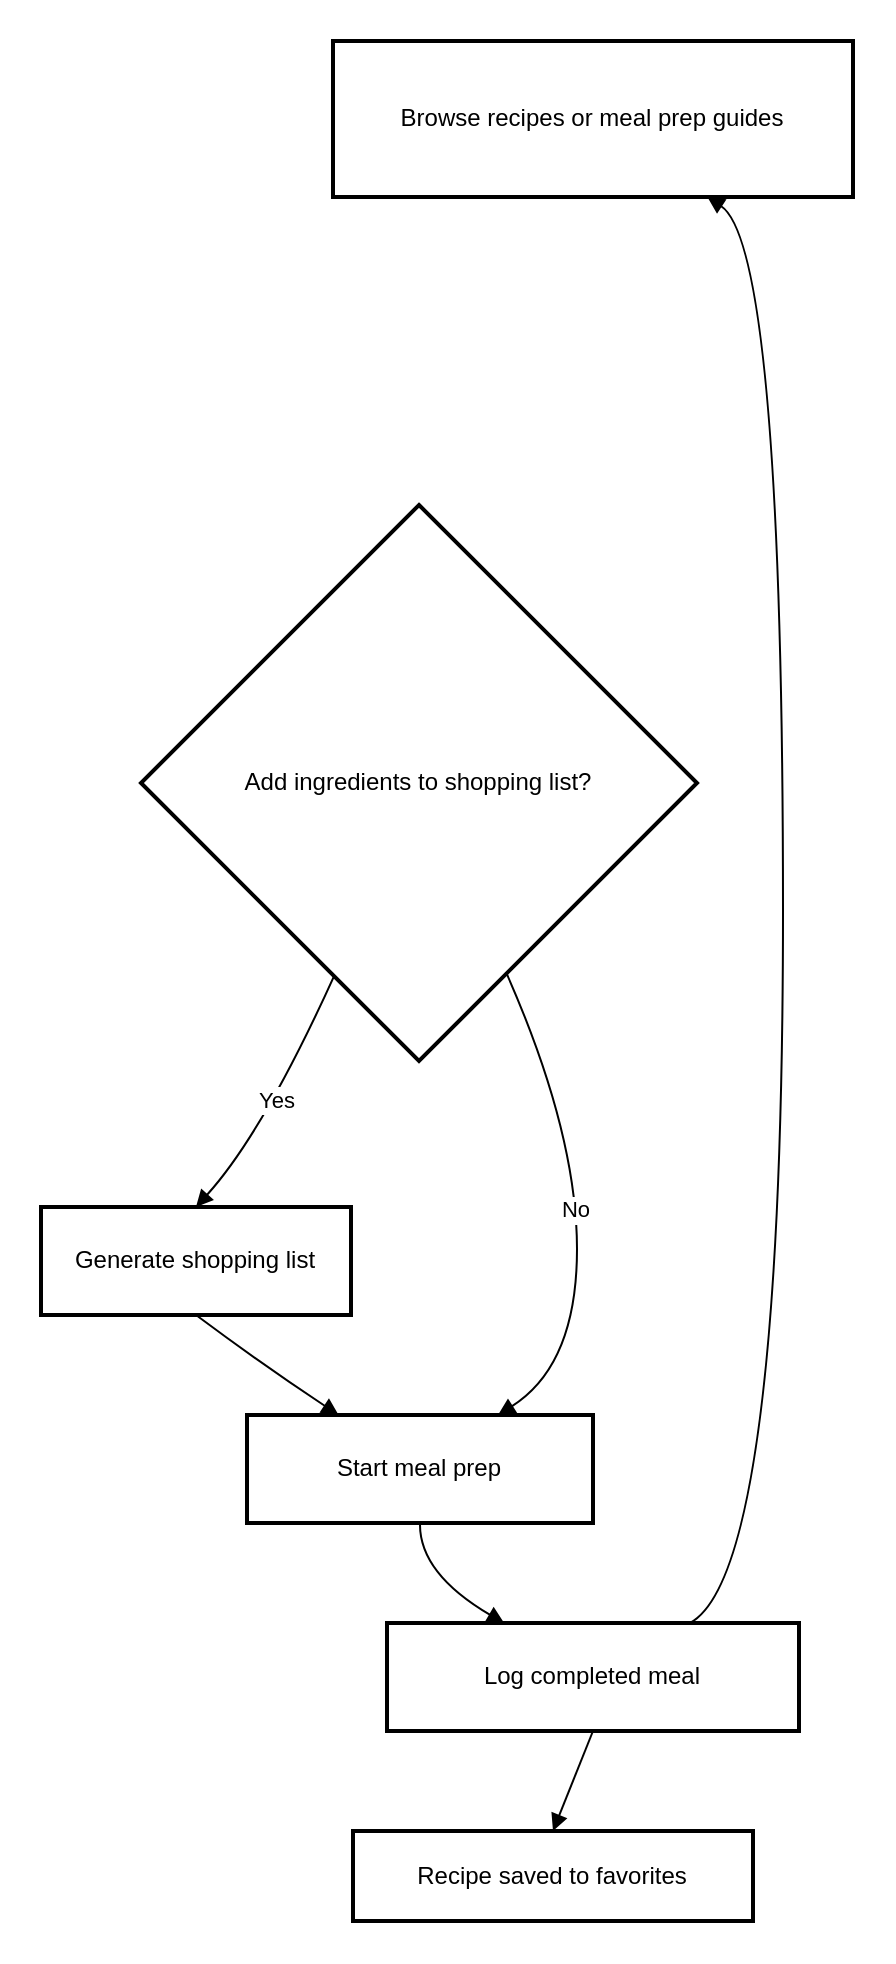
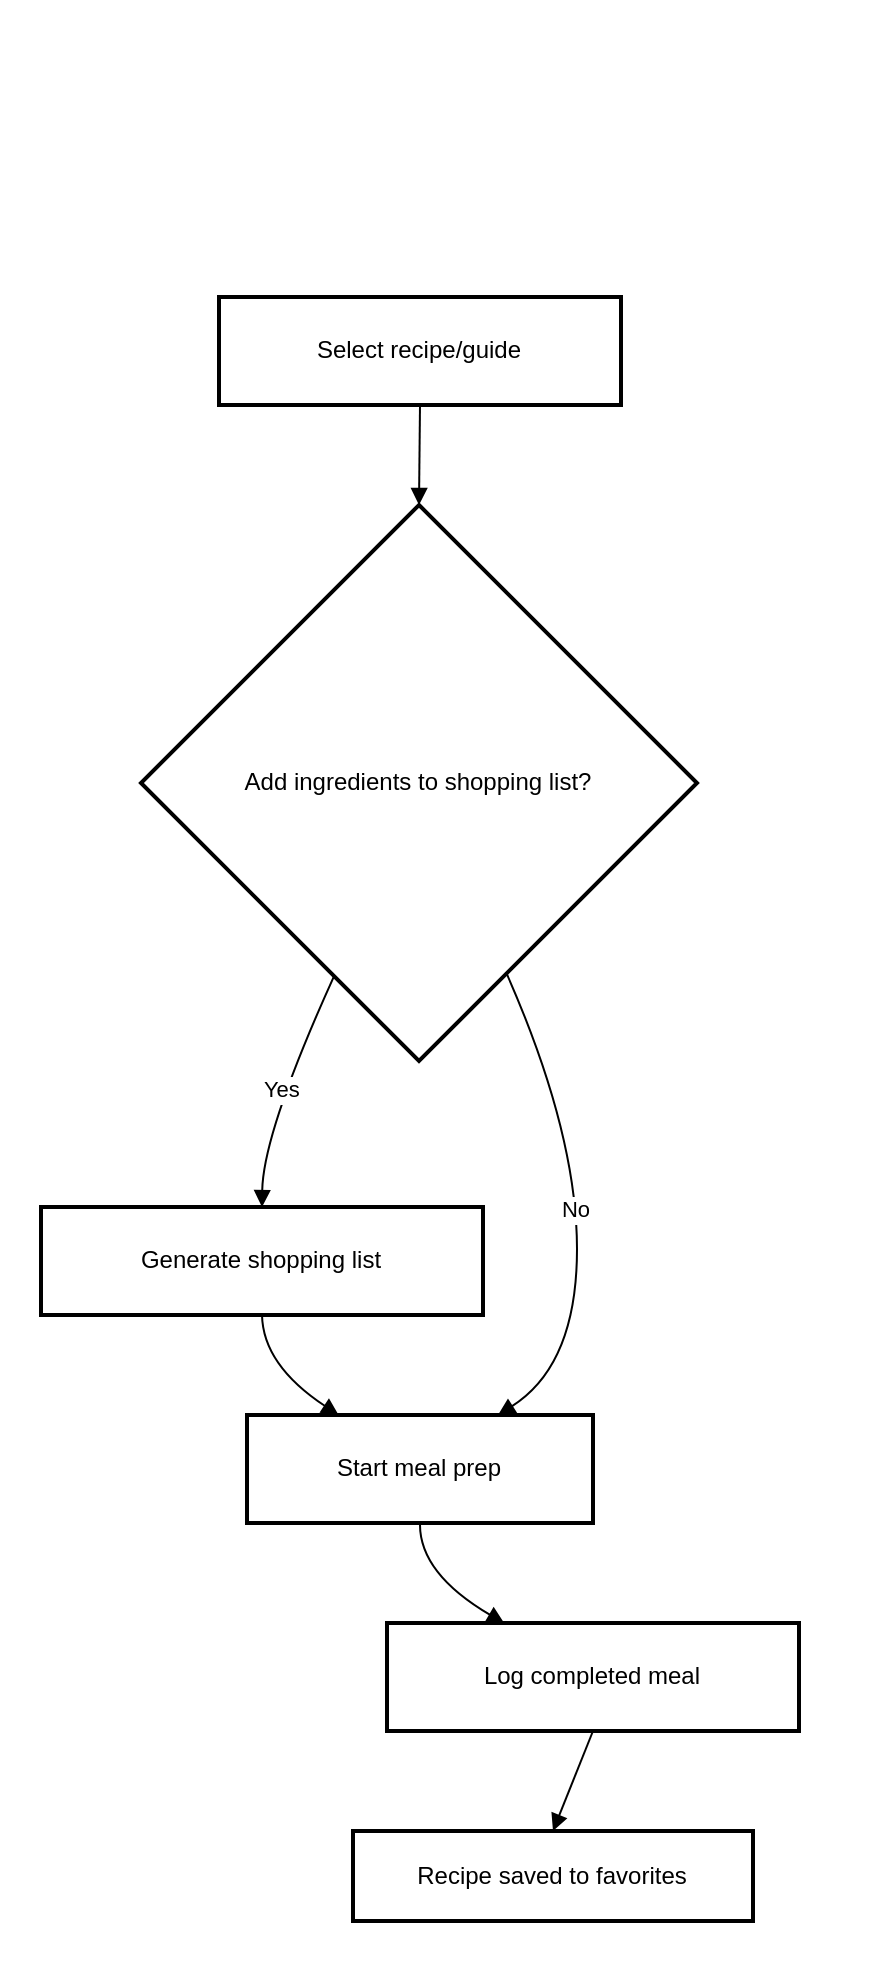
node "Browse recipes or meal prep guides": removed
node "Select recipe/guide": added
edge "Select recipe/guide" -> "Add ingredients to shopping list?": added
edge "Log completed meal" -> "Browse recipes or meal prep guides": removed
node "Generate shopping list": size 310x108 -> 442x108
